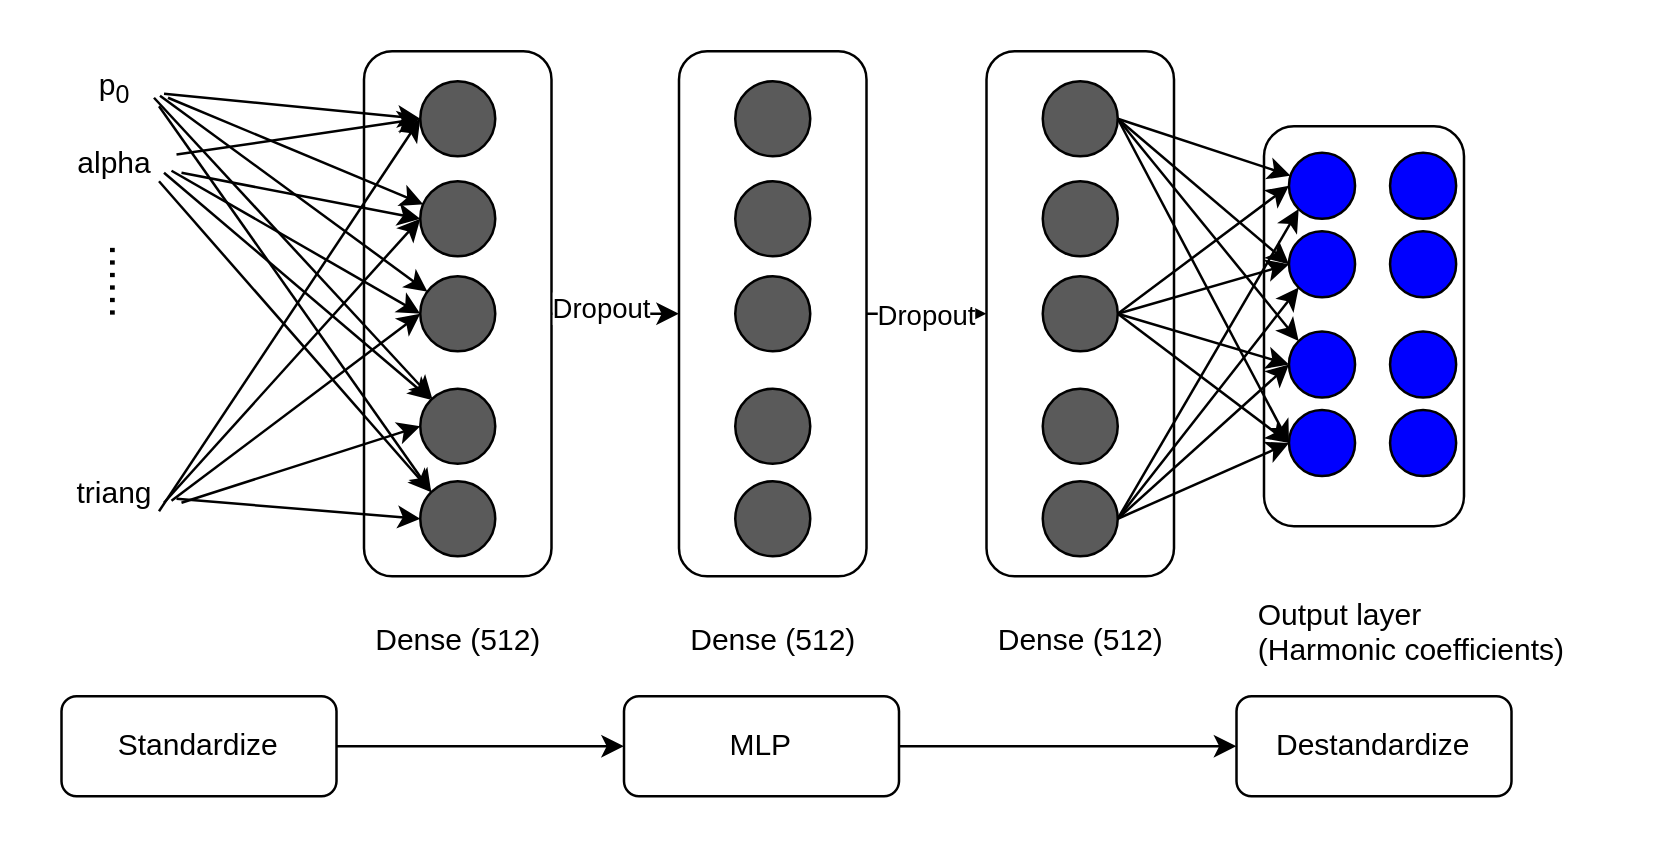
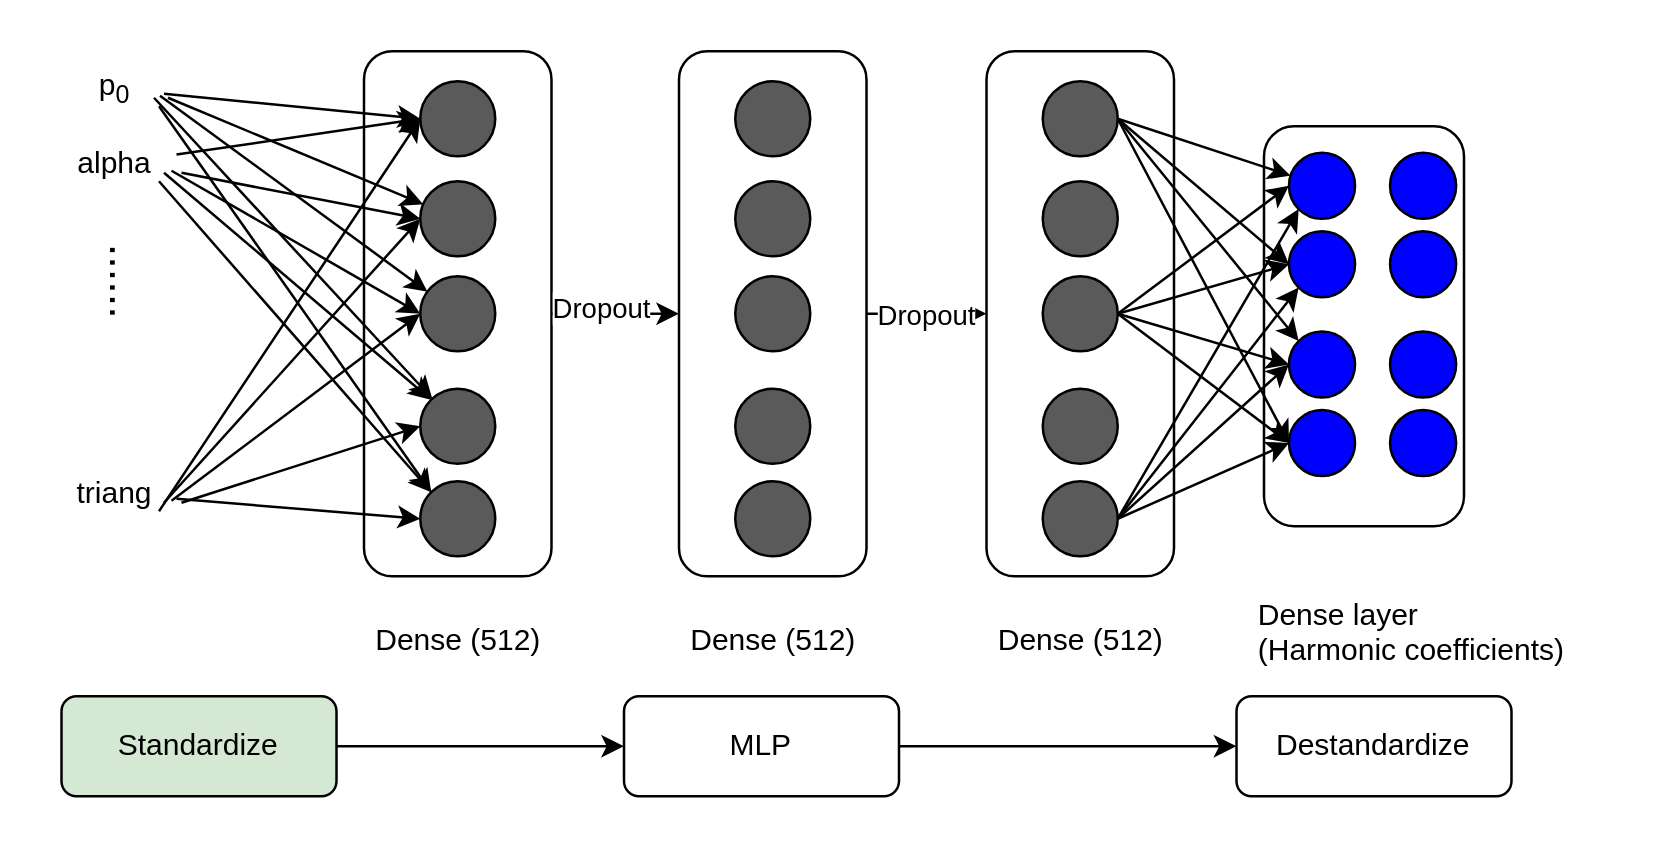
node "Output layer (Harmonic coefficients)": label "Output layer (Harmonic coefficients)" -> "Dense layer (Harmonic coefficients)"
node "Standardize": fillcolor #ffffff -> #d5e8d4
